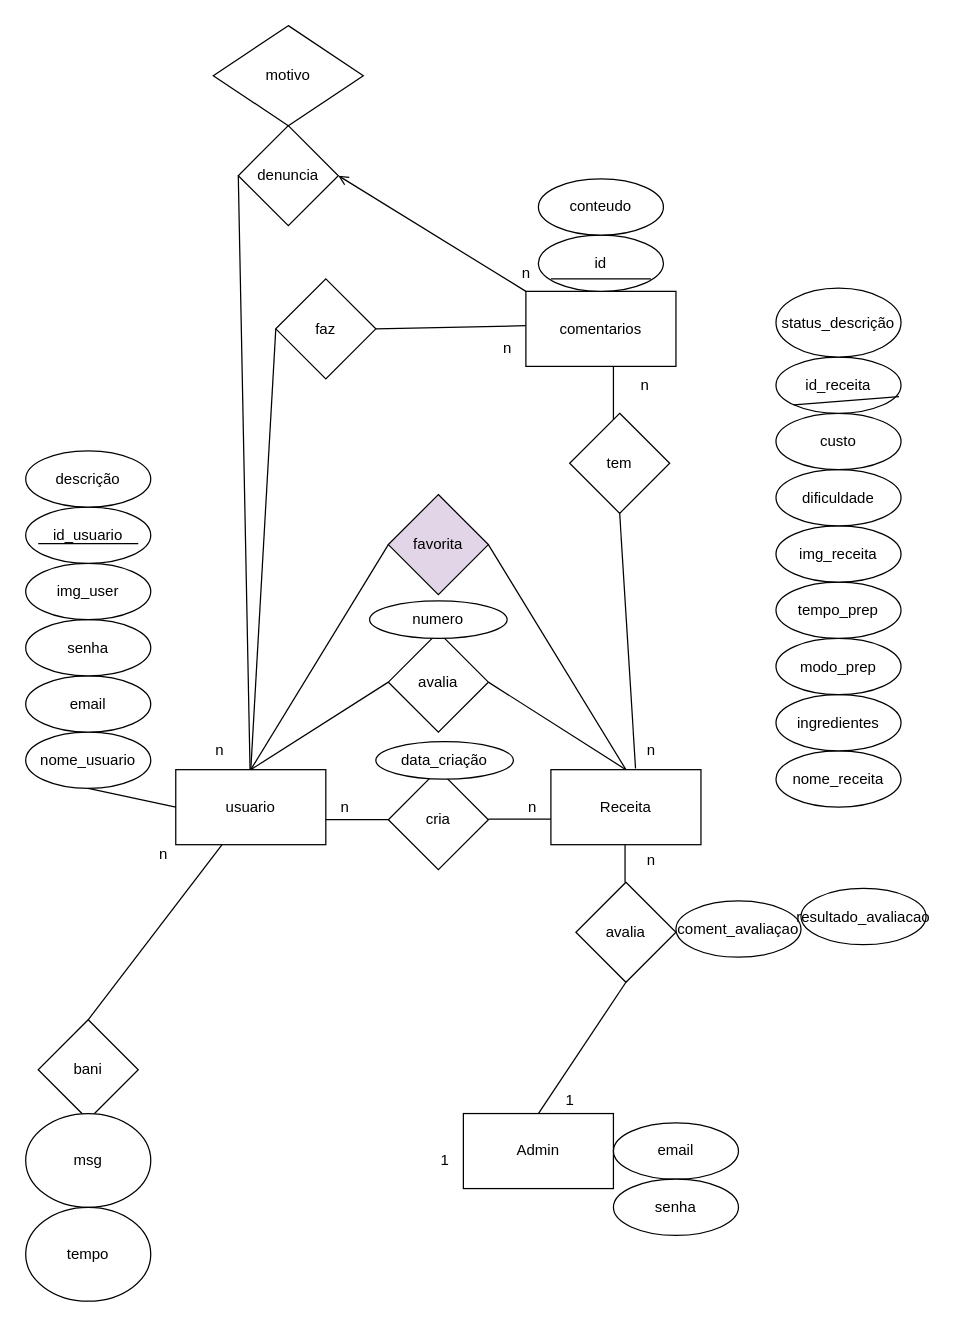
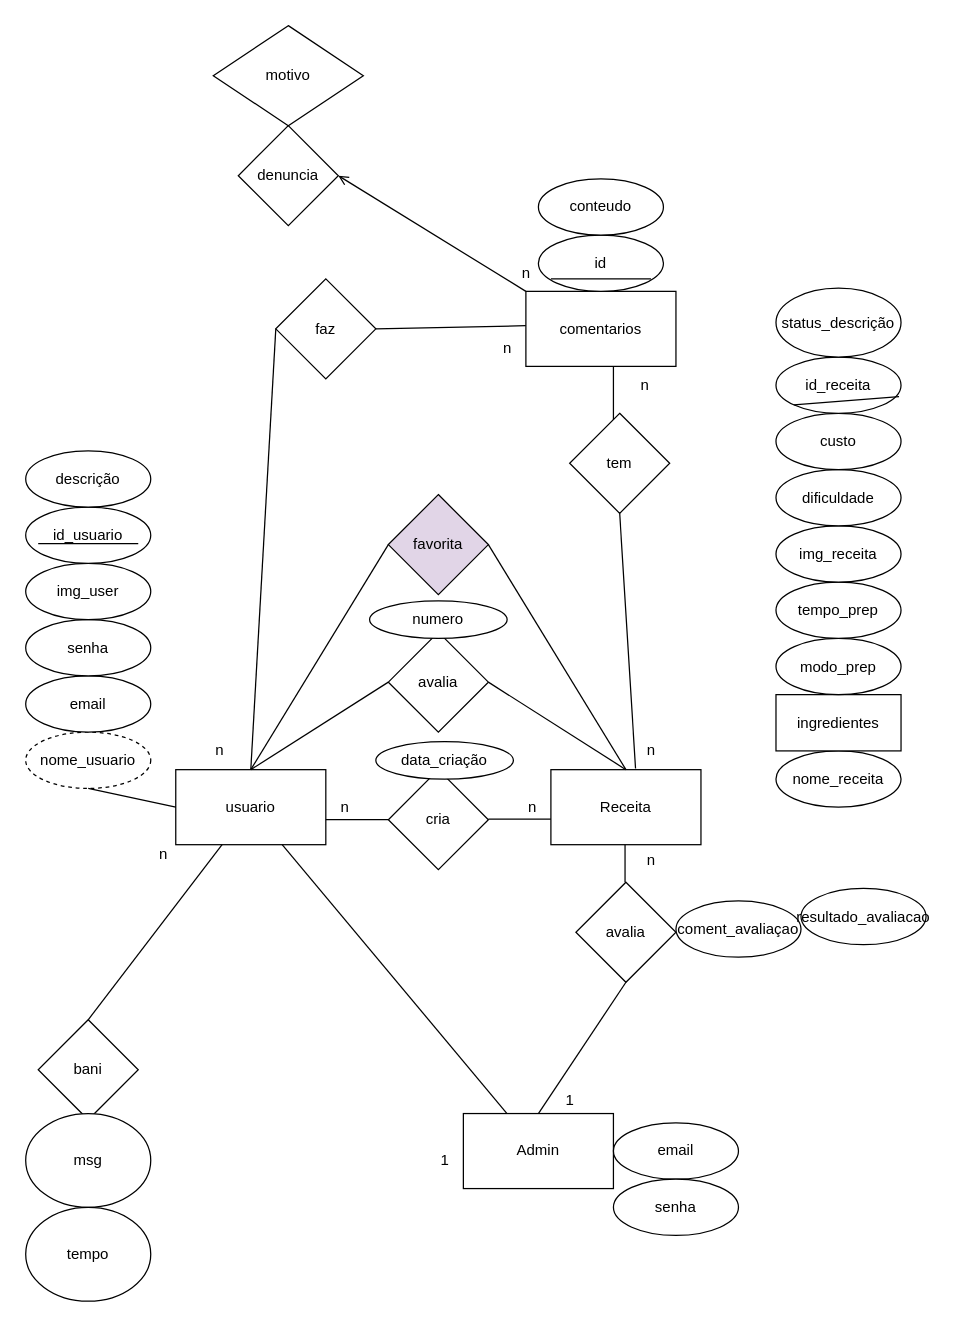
edge "denuncia" -- "usuario": now "Admin" -- "usuario"
node "ingredientes": shape ellipse -> rectangle
node "nome_usuario": style solid -> dashed
